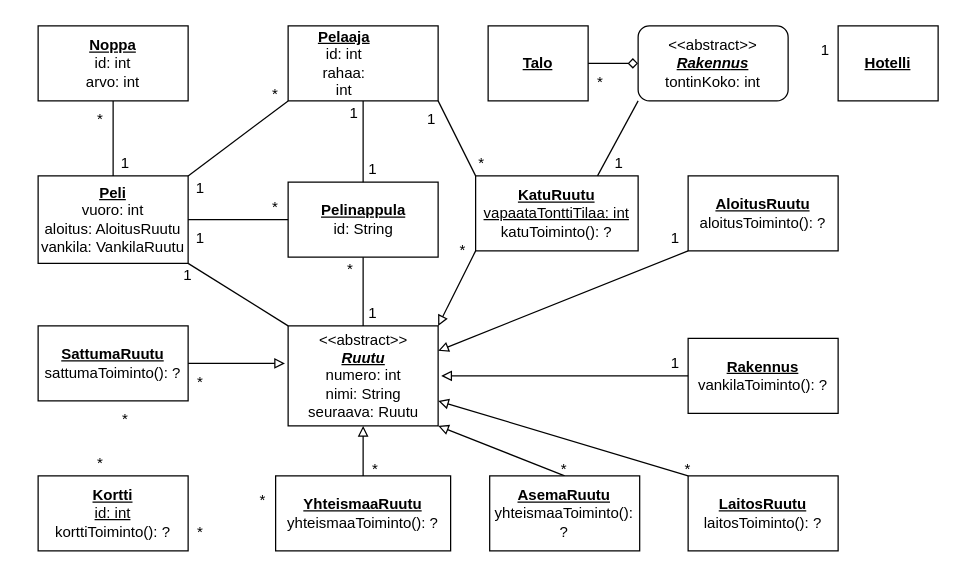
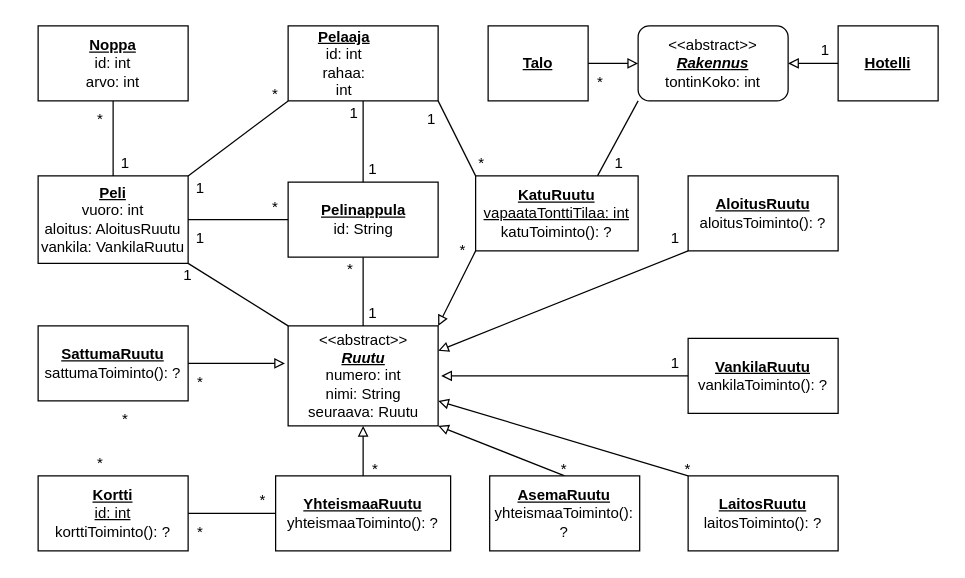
edge "Talo" -> "<<abstract>> Rakennus tontinKoko: int": arrowhead diamond -> block
edge "Hotelli" -> "<<abstract>> Rakennus tontinKoko: int": added
node "Rakennus vankilaToiminto(): ?": label "Rakennus vankilaToiminto(): ?" -> "VankilaRuutu vankilaToiminto(): ?"
edge "Kortti id: int korttiToiminto(): ?" -- "YhteismaaRuutu yhteismaaToiminto(): ?": added
